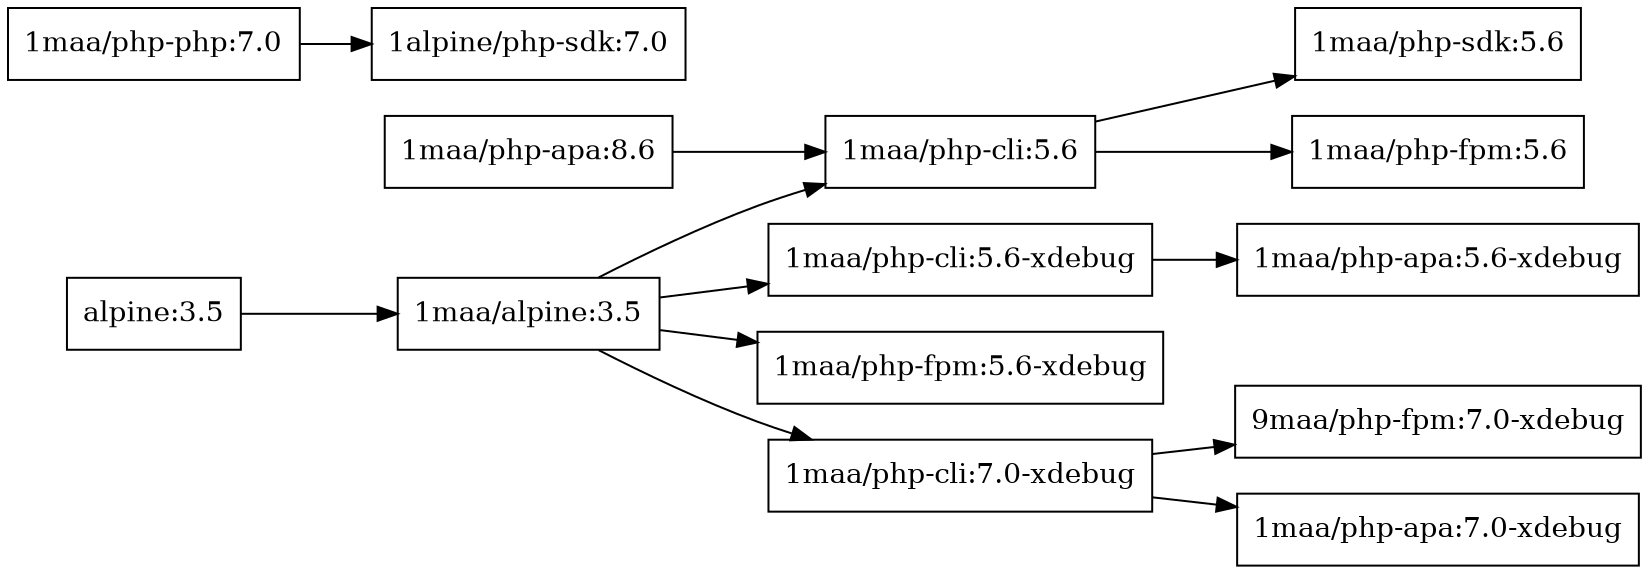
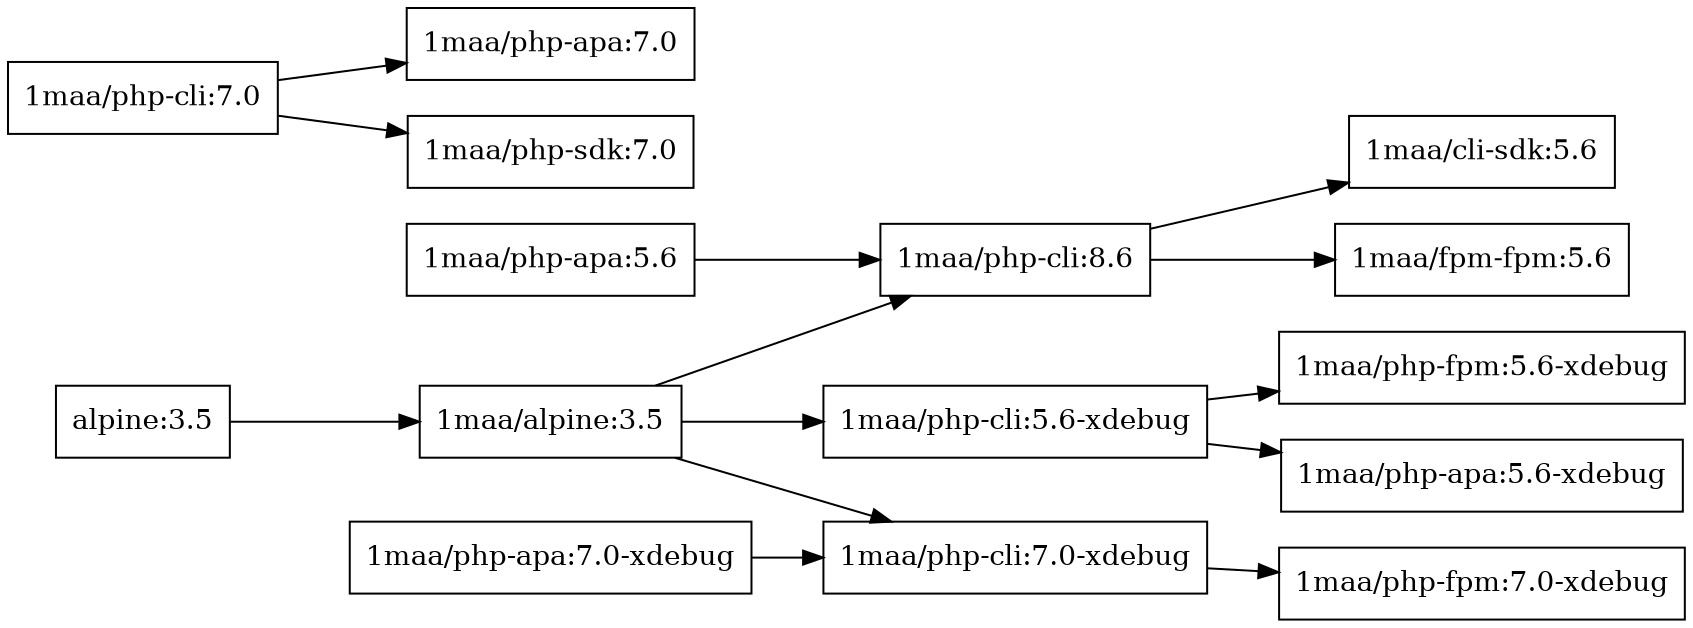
node "1maa/php-php:7.0": label "1maa/php-php:7.0" -> "1maa/php-cli:7.0"
node "1alpine/php-sdk:7.0": label "1alpine/php-sdk:7.0" -> "1maa/php-sdk:7.0"
node "1maa/php-apa:7.0": added
node "1maa/php-sdk:5.6": label "1maa/php-sdk:5.6" -> "1maa/cli-sdk:5.6"
node "1maa/php-apa:8.6": label "1maa/php-apa:8.6" -> "1maa/php-apa:5.6"
node "1maa/php-cli:5.6": label "1maa/php-cli:5.6" -> "1maa/php-cli:8.6"
node "1maa/php-fpm:5.6": label "1maa/php-fpm:5.6" -> "1maa/fpm-fpm:5.6"
edge "1maa/alpine:3.5" -> "1maa/php-fpm:5.6-xdebug": now "1maa/php-cli:5.6-xdebug" -> "1maa/php-fpm:5.6-xdebug"
node "9maa/php-fpm:7.0-xdebug": label "9maa/php-fpm:7.0-xdebug" -> "1maa/php-fpm:7.0-xdebug"
edge "1maa/php-cli:7.0-xdebug" -> "1maa/php-apa:7.0-xdebug": reversed
